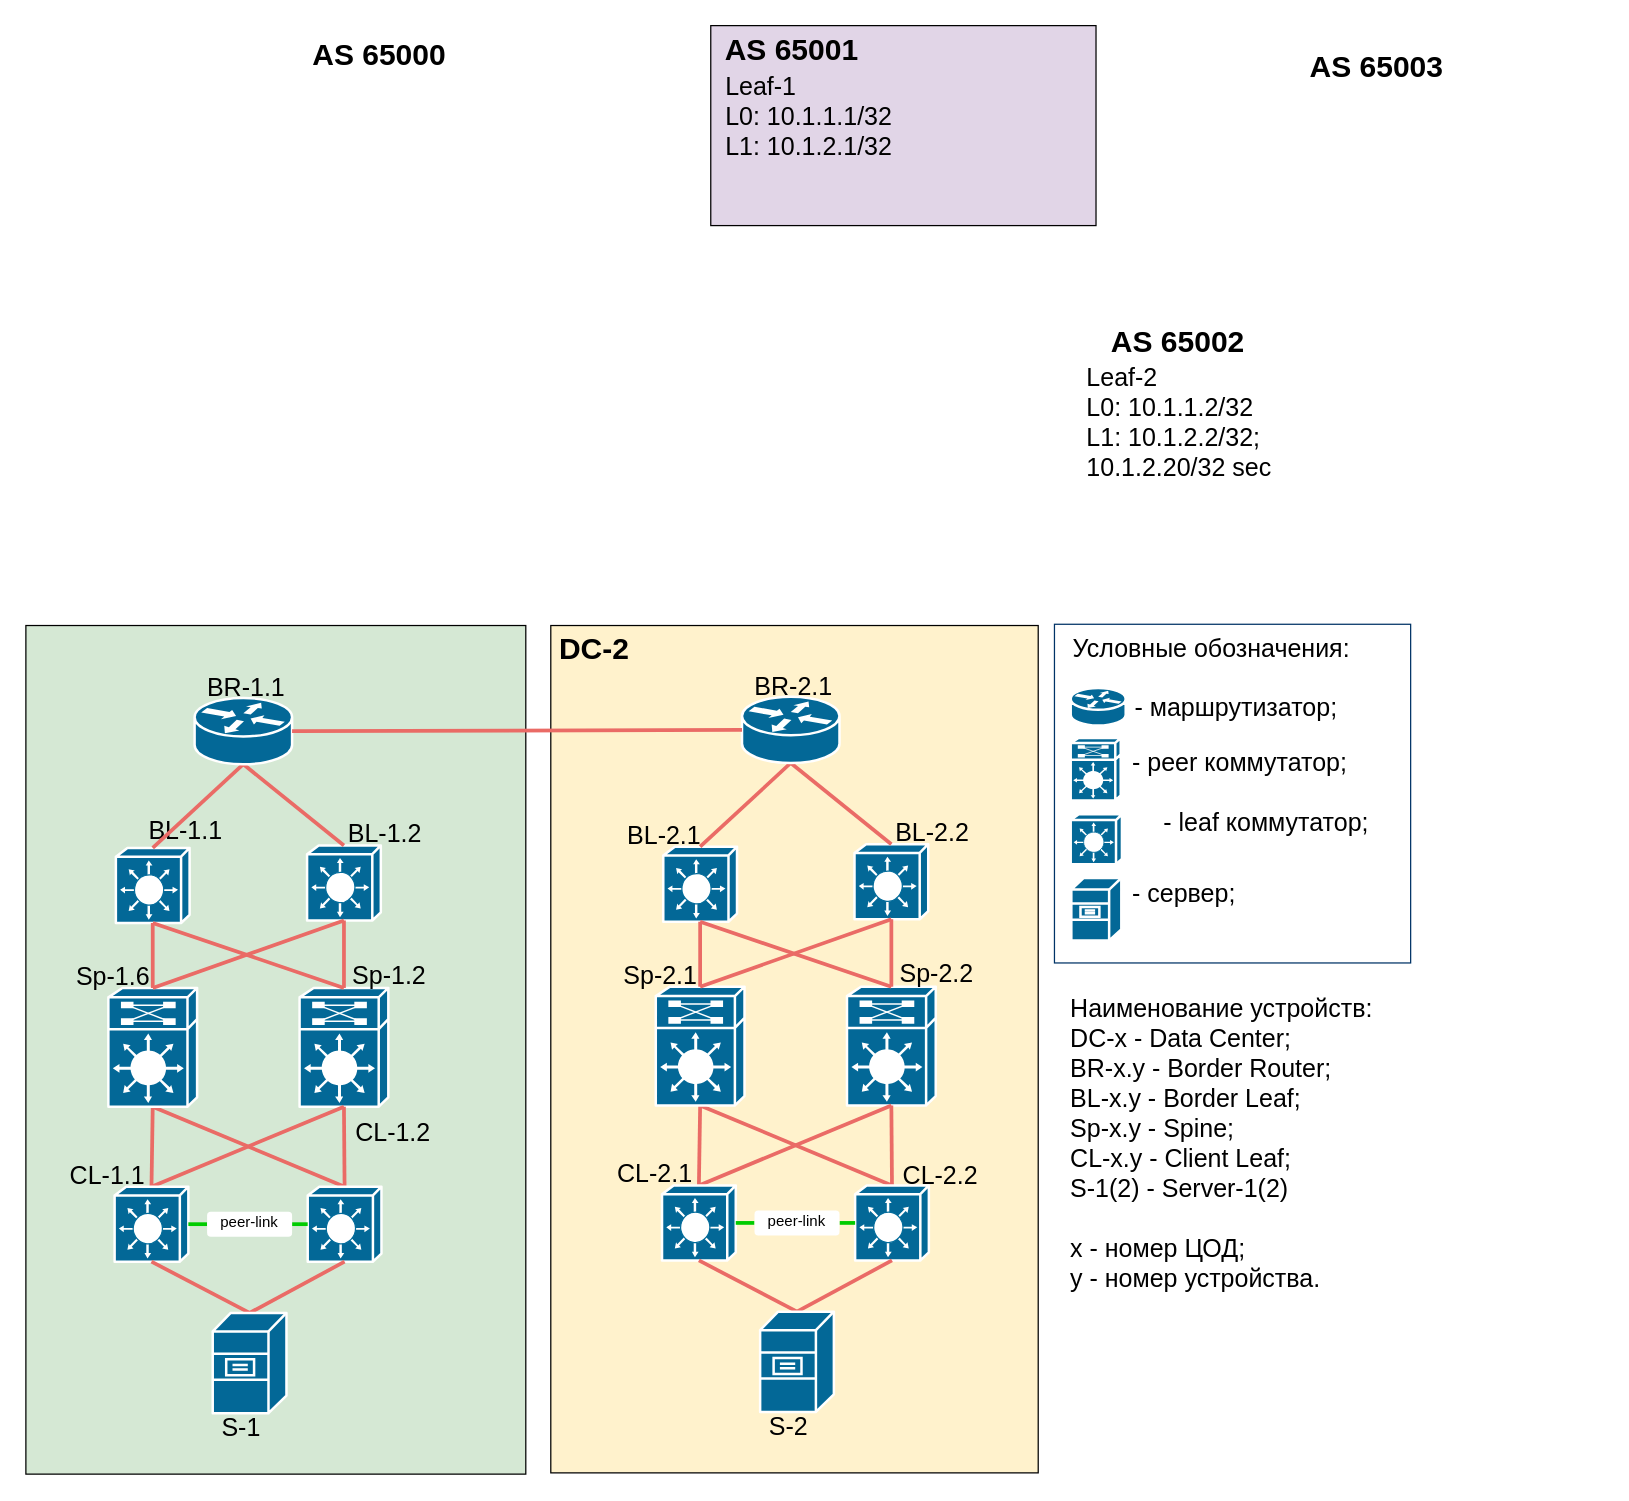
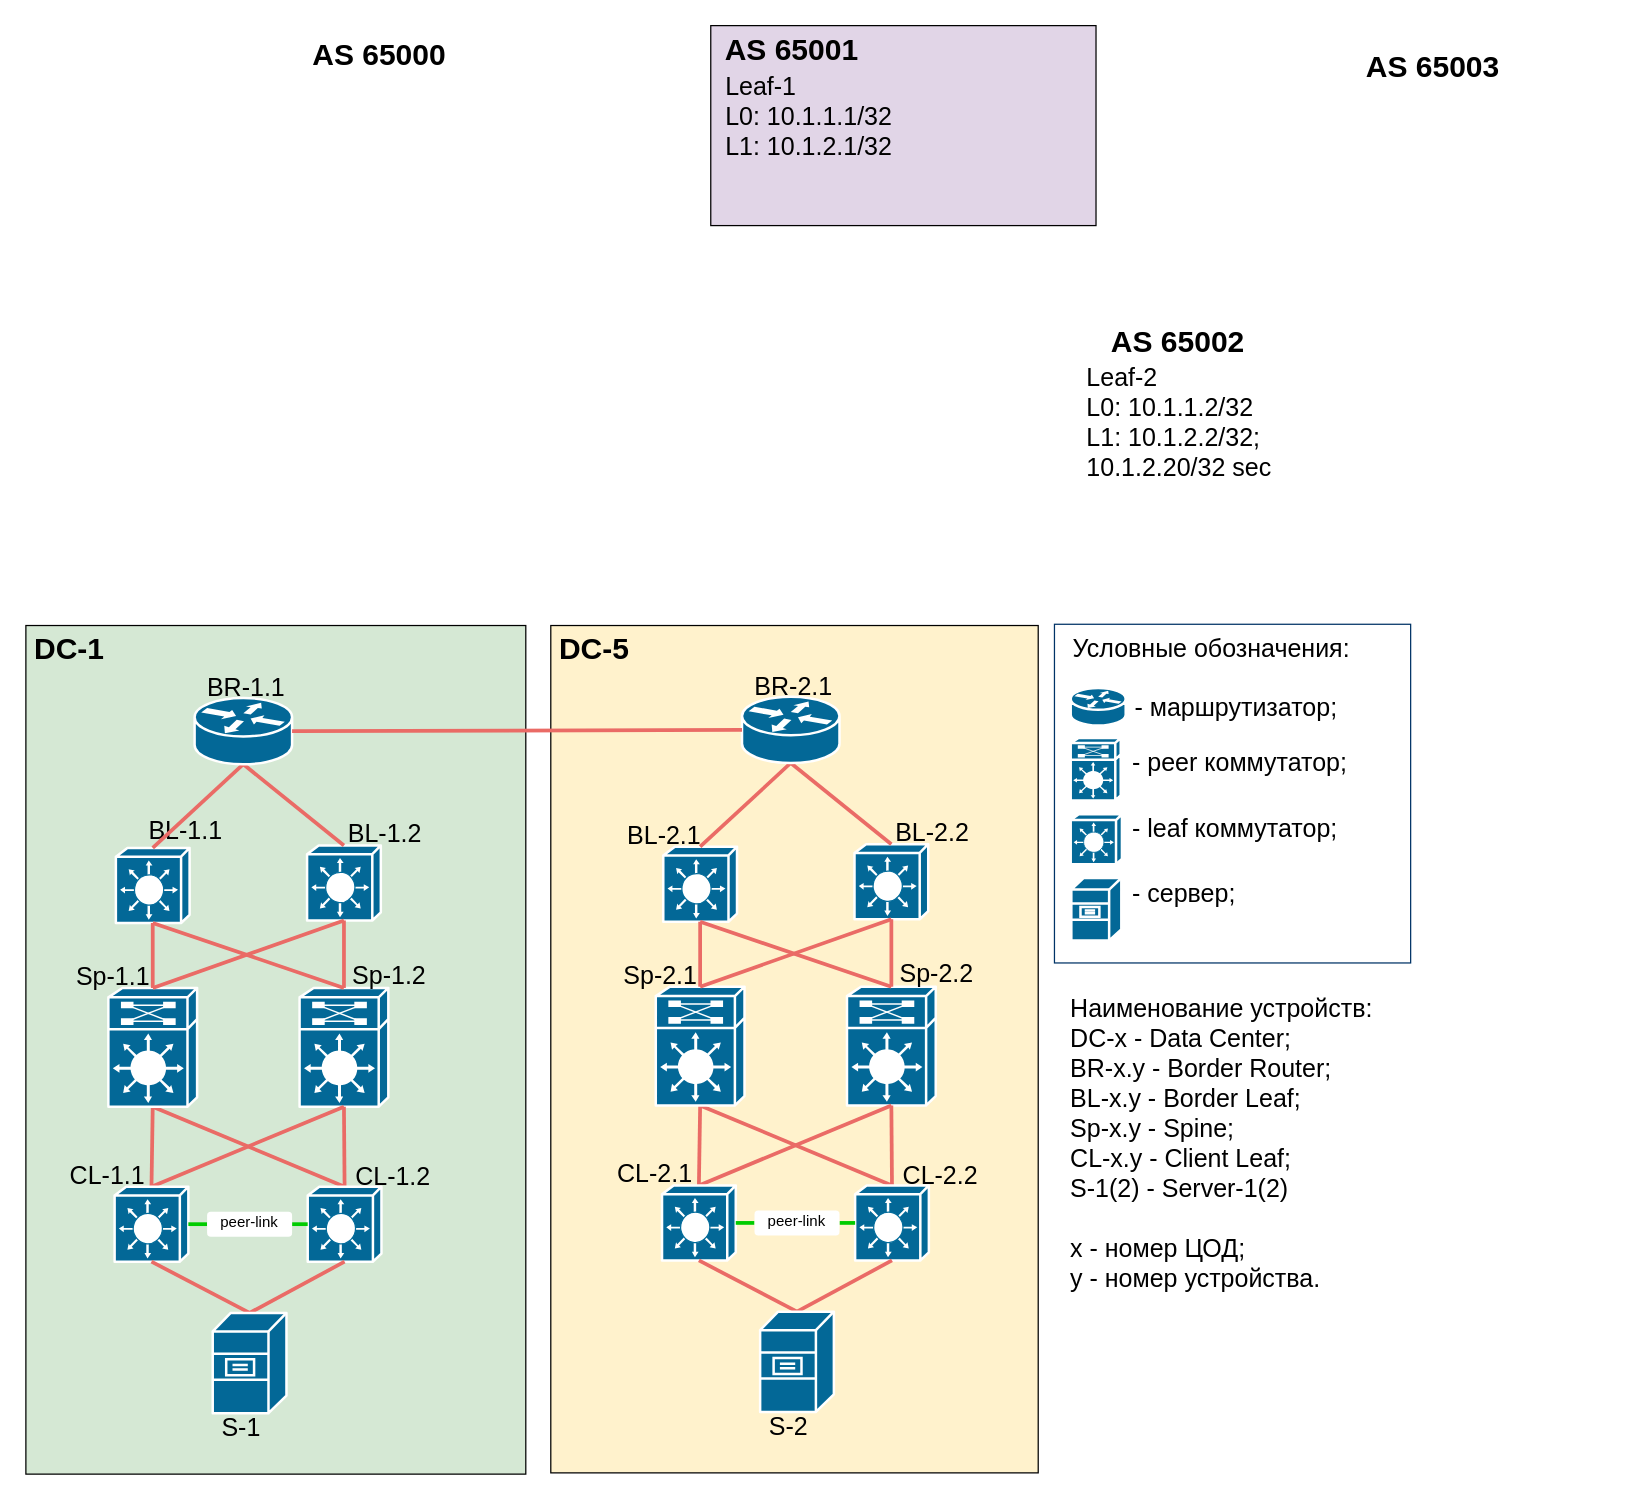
node "AS 65003": moved (1377, 68) -> (1433, 68)
node "DC-1": added
node "DC-2": label "DC-2" -> "DC-5"
node "- leaf коммутатор;": moved (1273, 837) -> (1242, 843)
node "Sp-1.6": label "Sp-1.6" -> "Sp-1.1"
node "CL-1.2": moved (393, 1131) -> (393, 1175)
